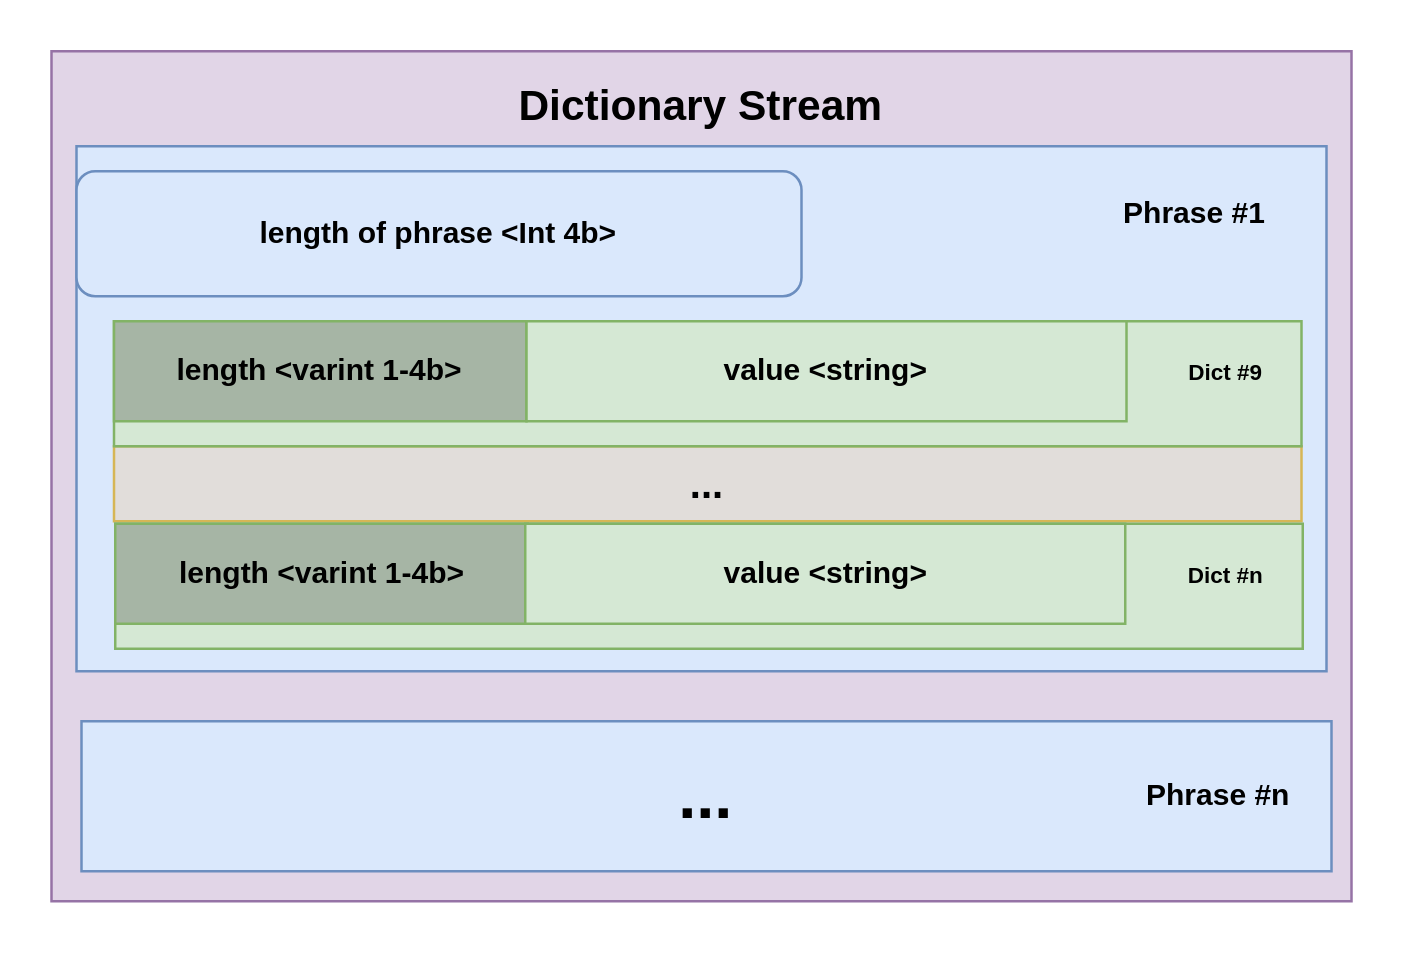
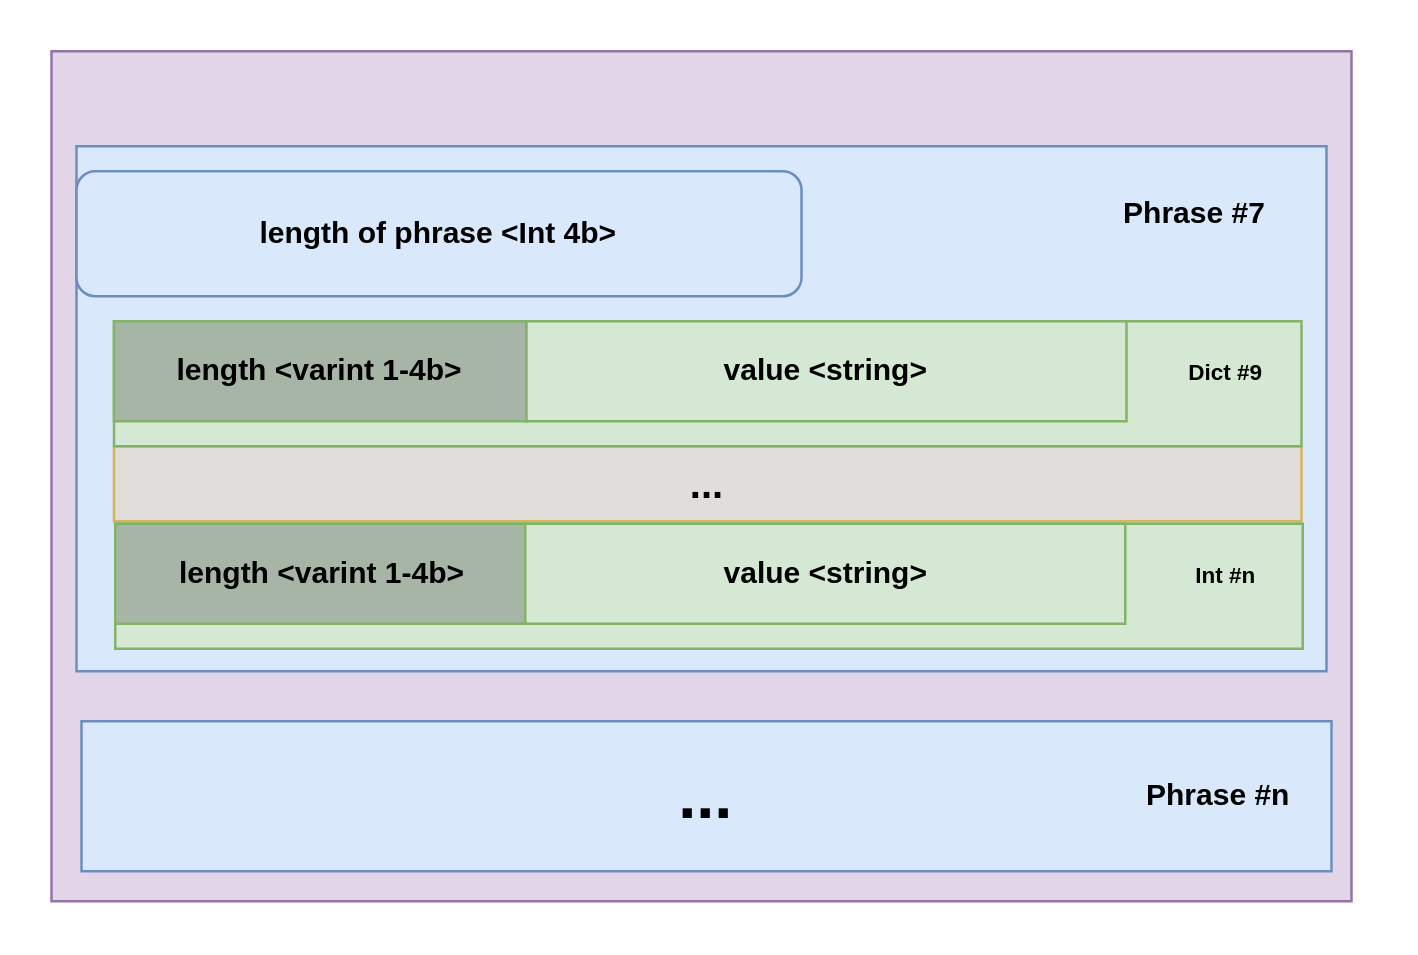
node "Dictionary Stream": removed
node "Phrase #1": label "Phrase #1" -> "Phrase #7"
node "Dict #n": label "Dict #n" -> "Int #n"
